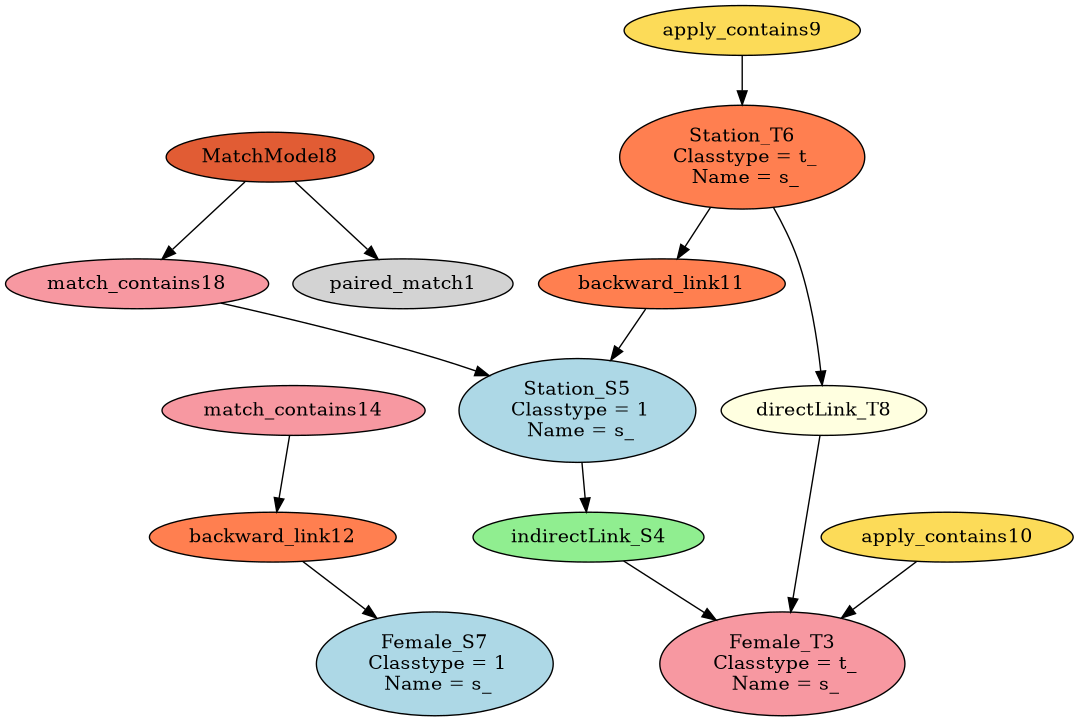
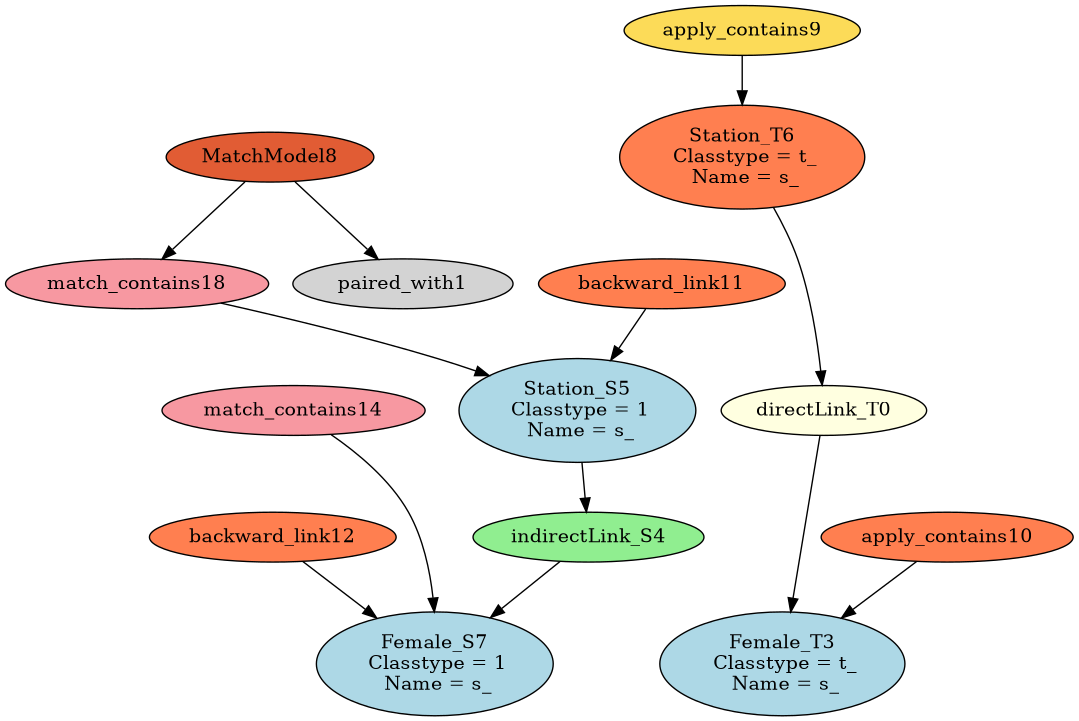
edge "Station_T6 Classtype = t_ Name = s_" -> "backward_link11": removed
node "paired_match1": label "paired_match1" -> "paired_with1"
node "directLink_T8": label "directLink_T8" -> "directLink_T0"
edge "match_contains14" -> "backward_link12": now "match_contains14" -> "Female_S7 Classtype = 1 Name = s_"
node "apply_contains10": fillcolor #fcdb58 -> coral
edge "indirectLink_S4" -> "Female_T3 Classtype = t_ Name = s_": now "indirectLink_S4" -> "Female_S7 Classtype = 1 Name = s_"
node "Female_T3 Classtype = t_ Name = s_": fillcolor #f798a1 -> lightblue
